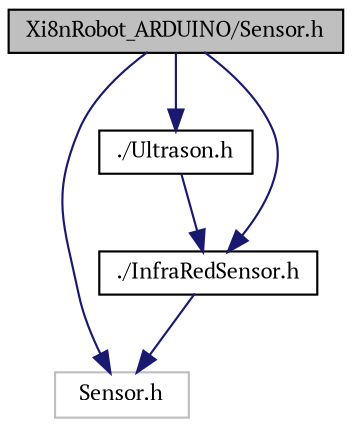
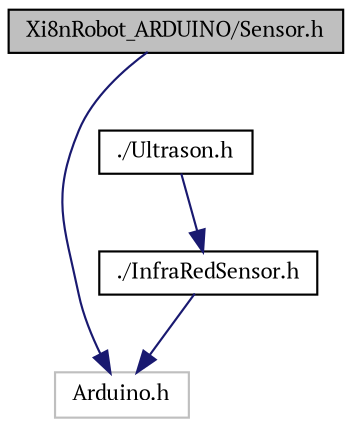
edge "Xi8nRobot_ARDUINO/Sensor.h" -> "./Ultrason.h": removed
edge "Xi8nRobot_ARDUINO/Sensor.h" -> "./InfraRedSensor.h": removed
node "Sensor.h": label "Sensor.h" -> "Arduino.h"
